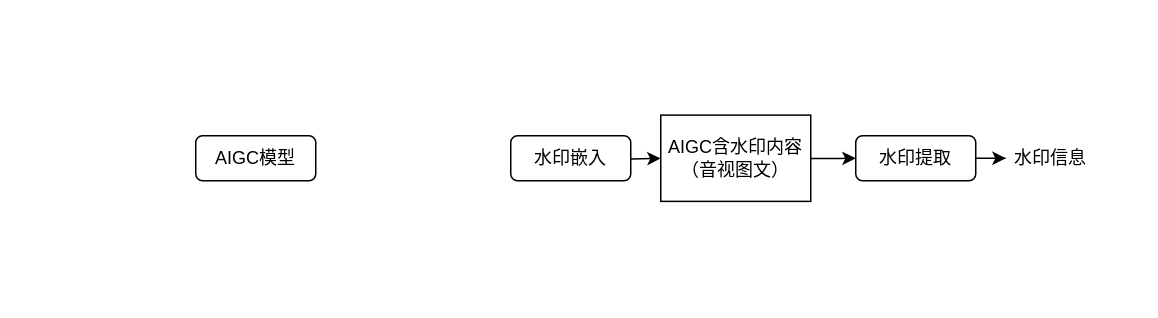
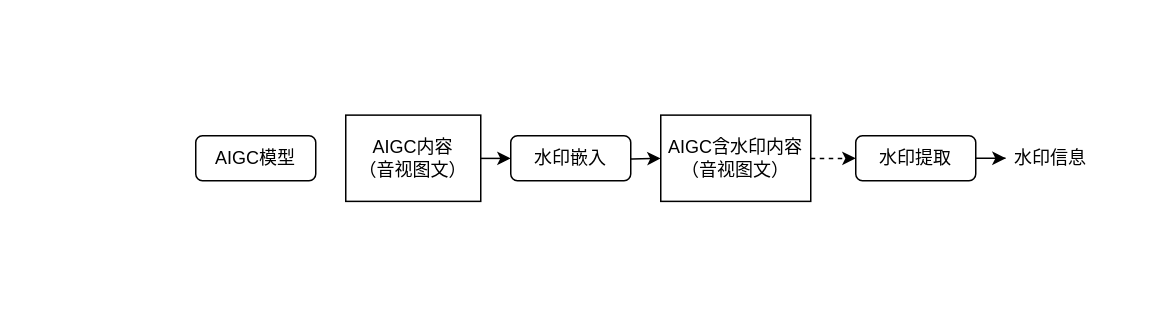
node "AIGC内容 （音视图文）": added
edge "AIGC内容 （音视图文）" -> "水印嵌入": added
edge "AIGC含水印内容 （音视图文）" -> "水印提取": style solid -> dashed
